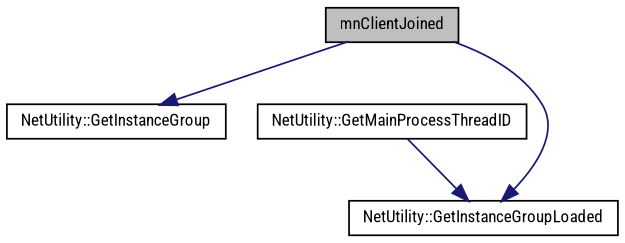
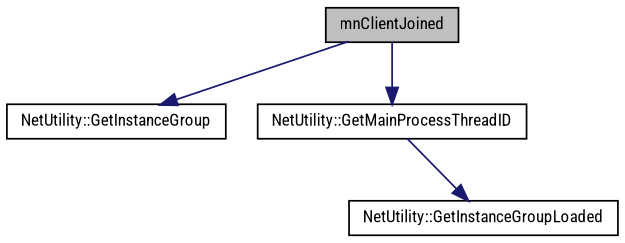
edge "mnClientJoined" -> "NetUtility::GetInstanceGroupLoaded": now "mnClientJoined" -> "NetUtility::GetMainProcessThreadID"
